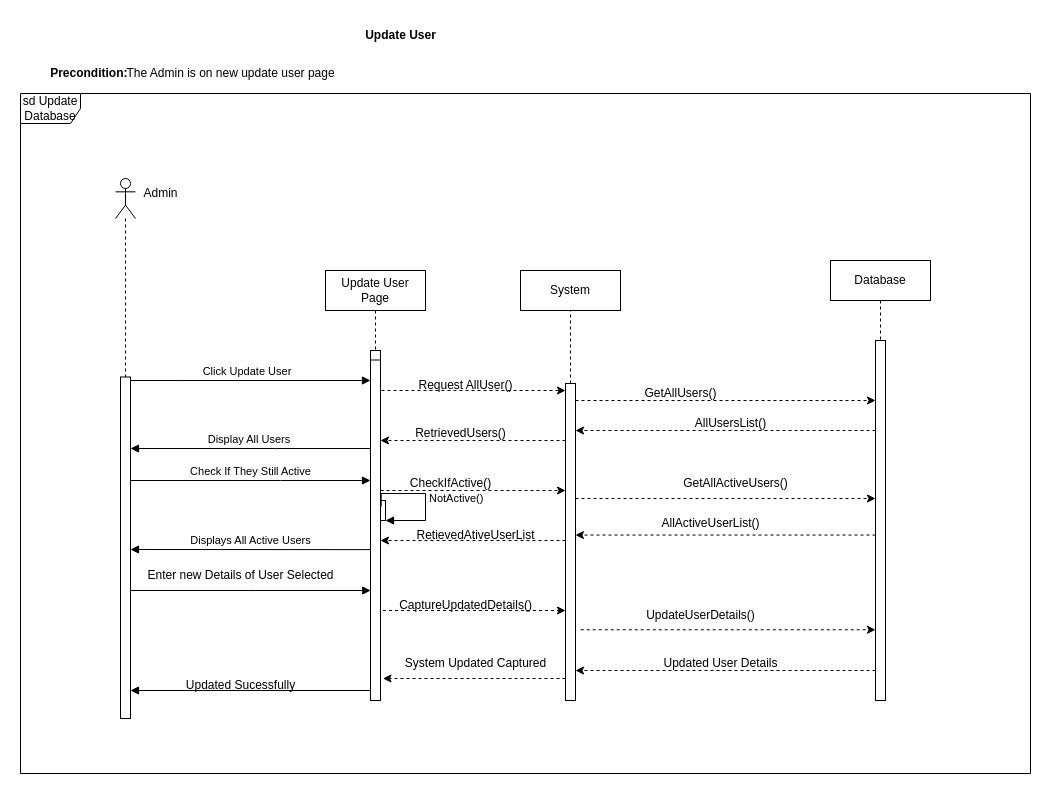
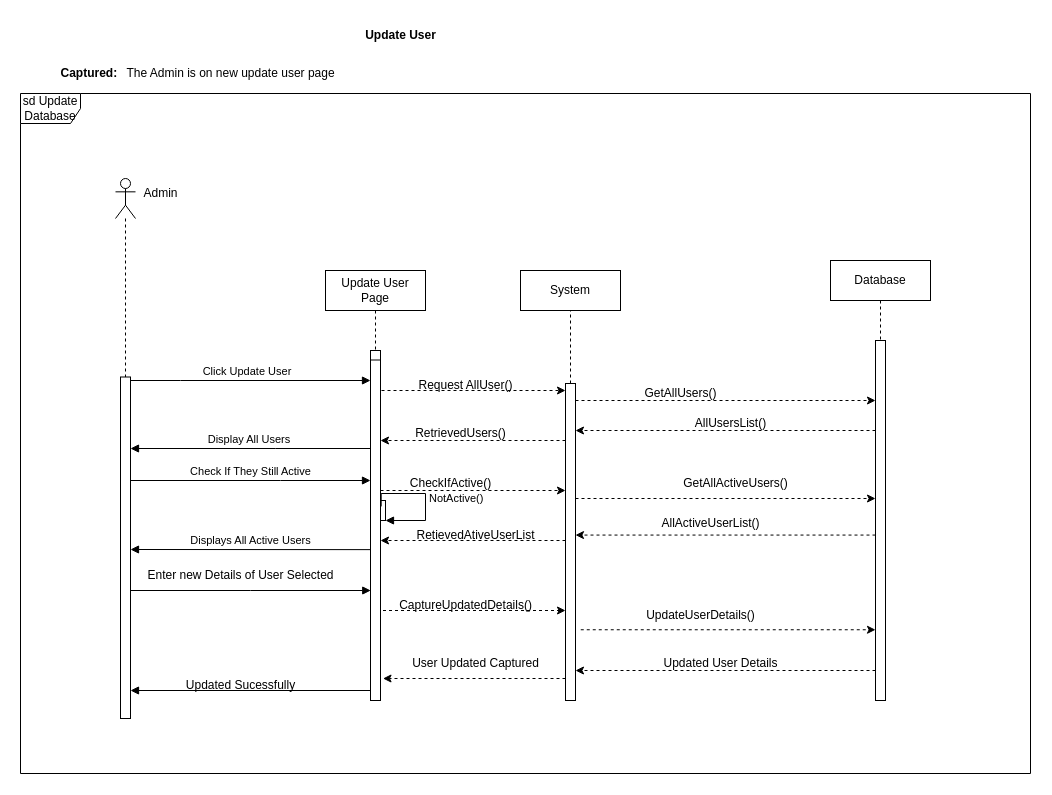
node "Precondition:": label "Precondition:" -> "Captured:"
node "System Updated Captured": label "System Updated Captured" -> "User Updated Captured"
